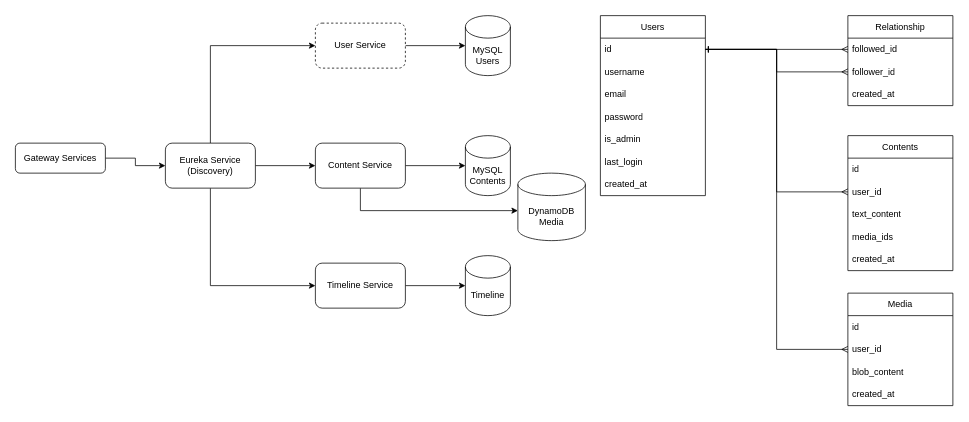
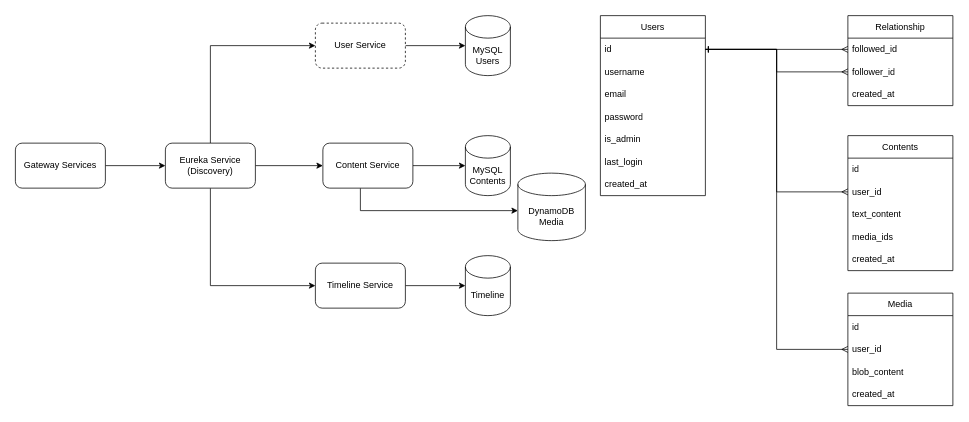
node "Gateway Services": size 90x30 -> 90x45
node "Content Service": moved (360, 165) -> (368, 165)
